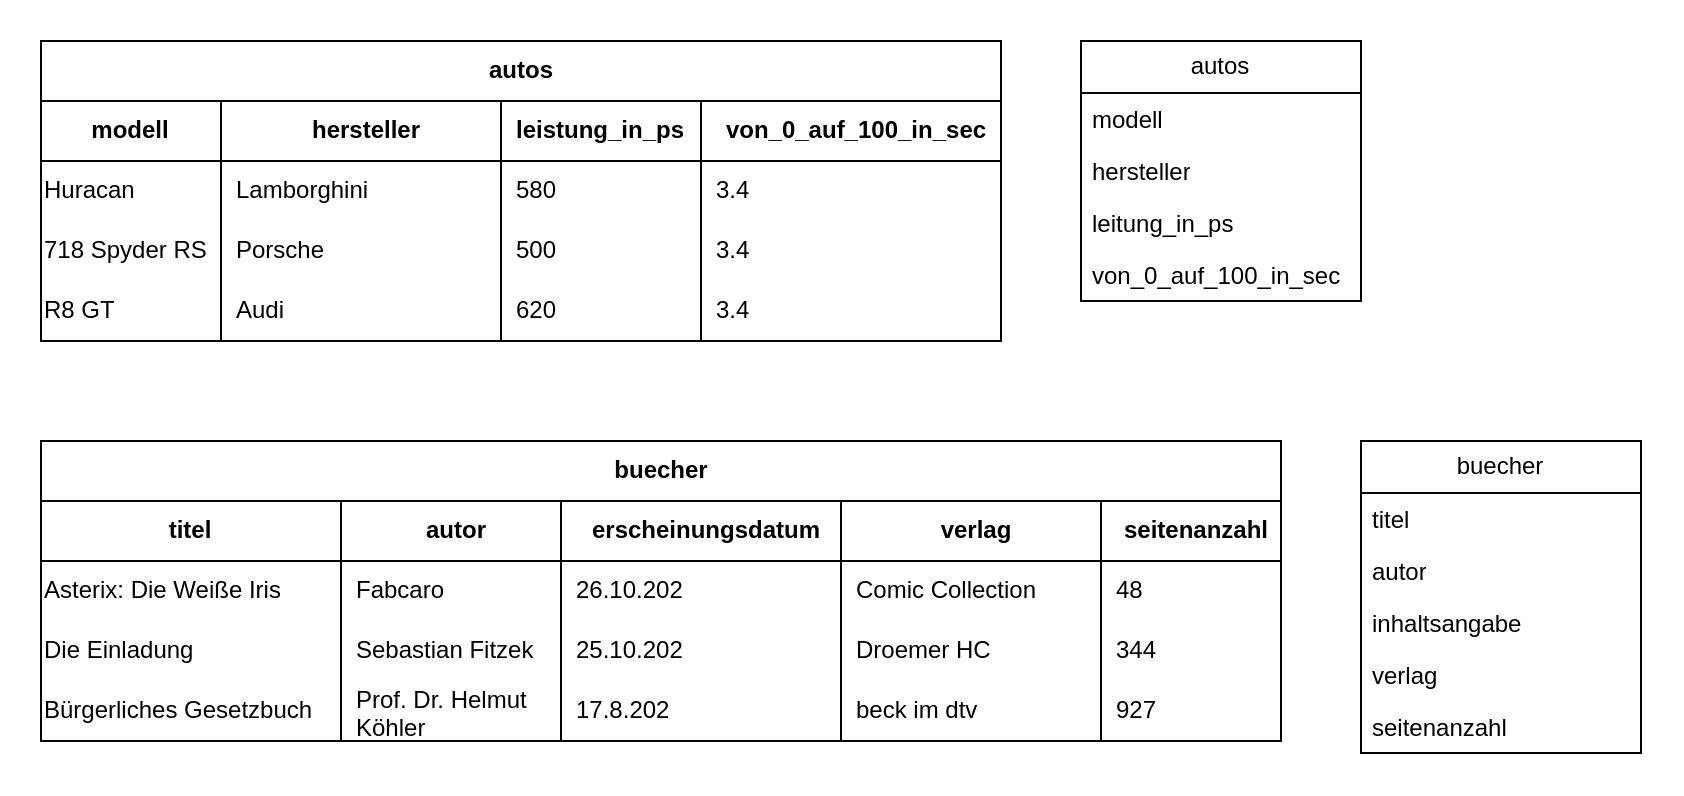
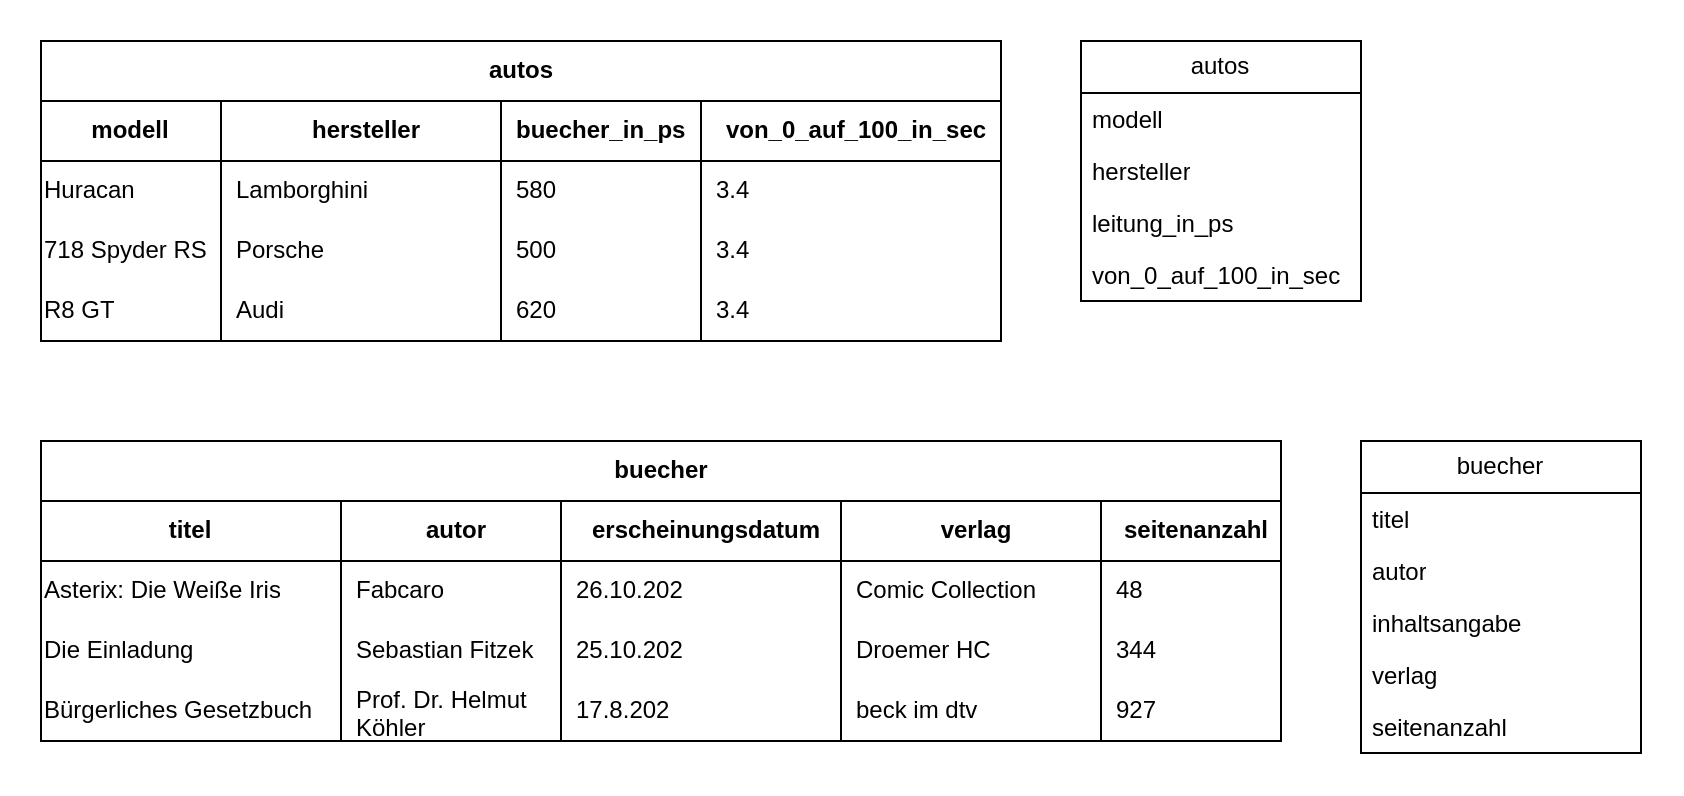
node "leistung_in_ps": label "leistung_in_ps" -> "buecher_in_ps"
